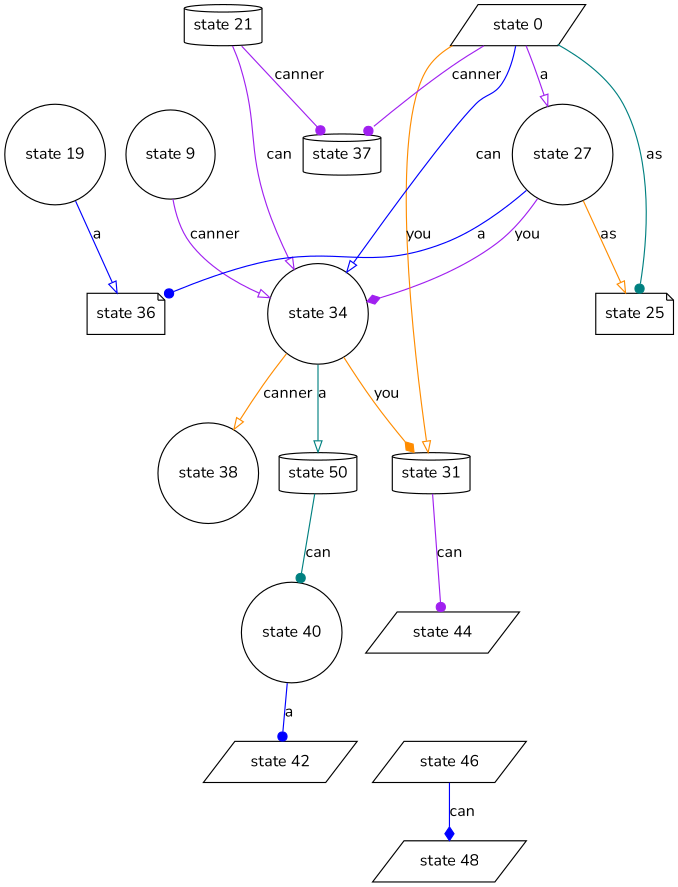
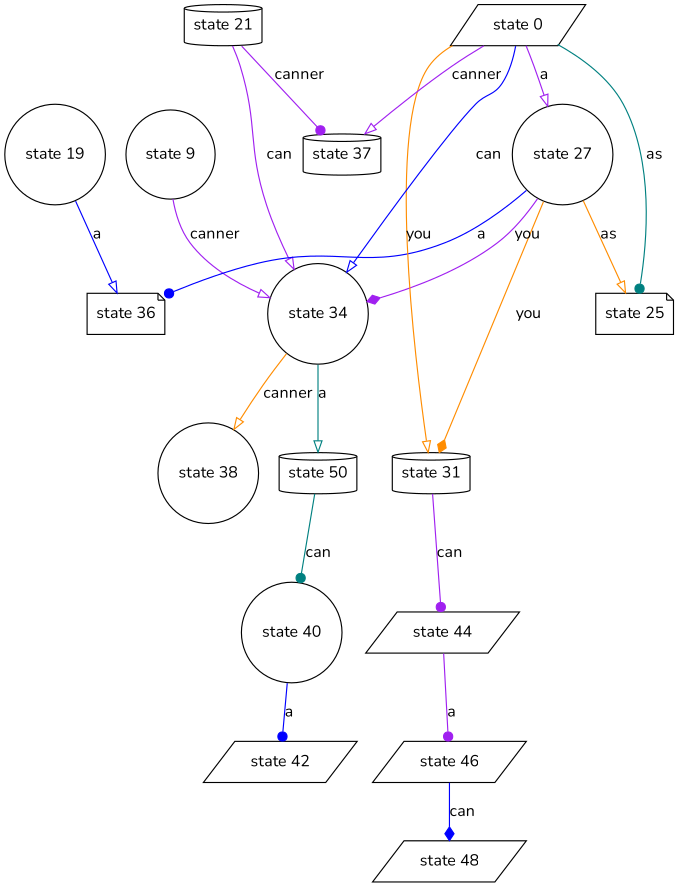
edge "state 0" -> "state 37": arrowhead dot -> onormal
edge "state 34" -> "state 31": now "state 27" -> "state 31"
edge "state 44" -> "state 46": added, label "a"
